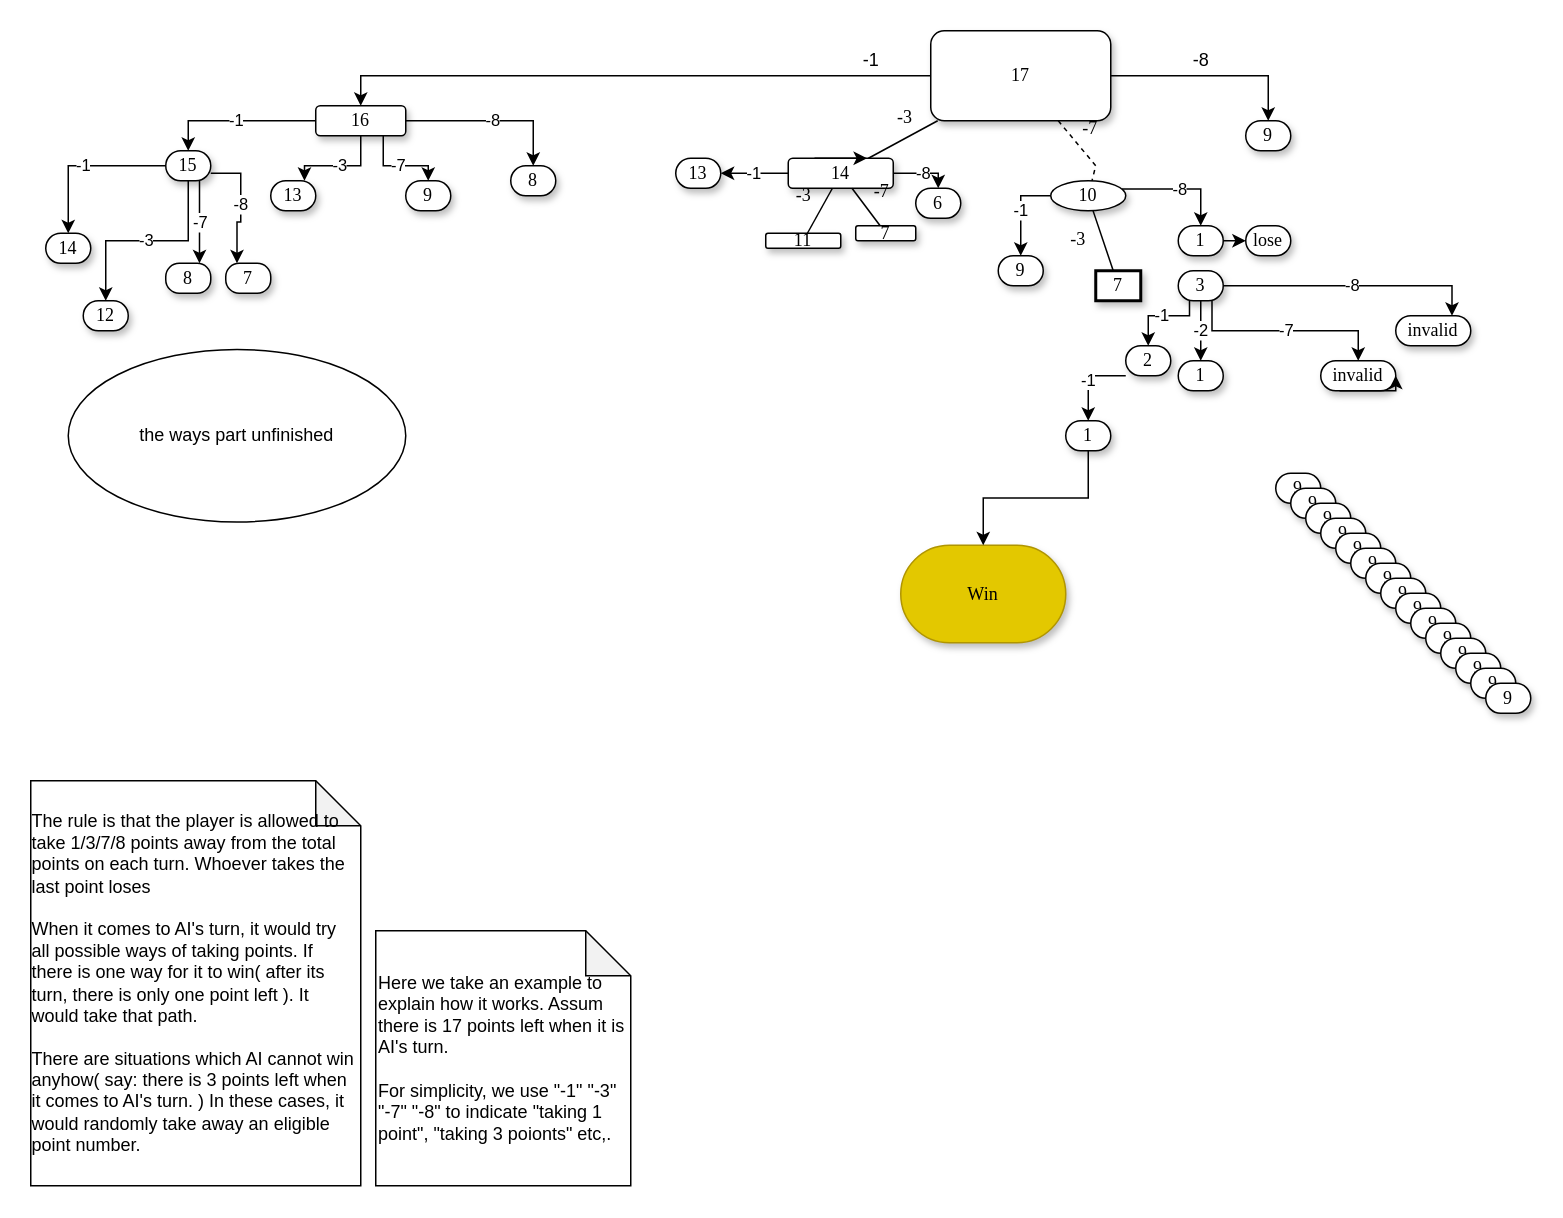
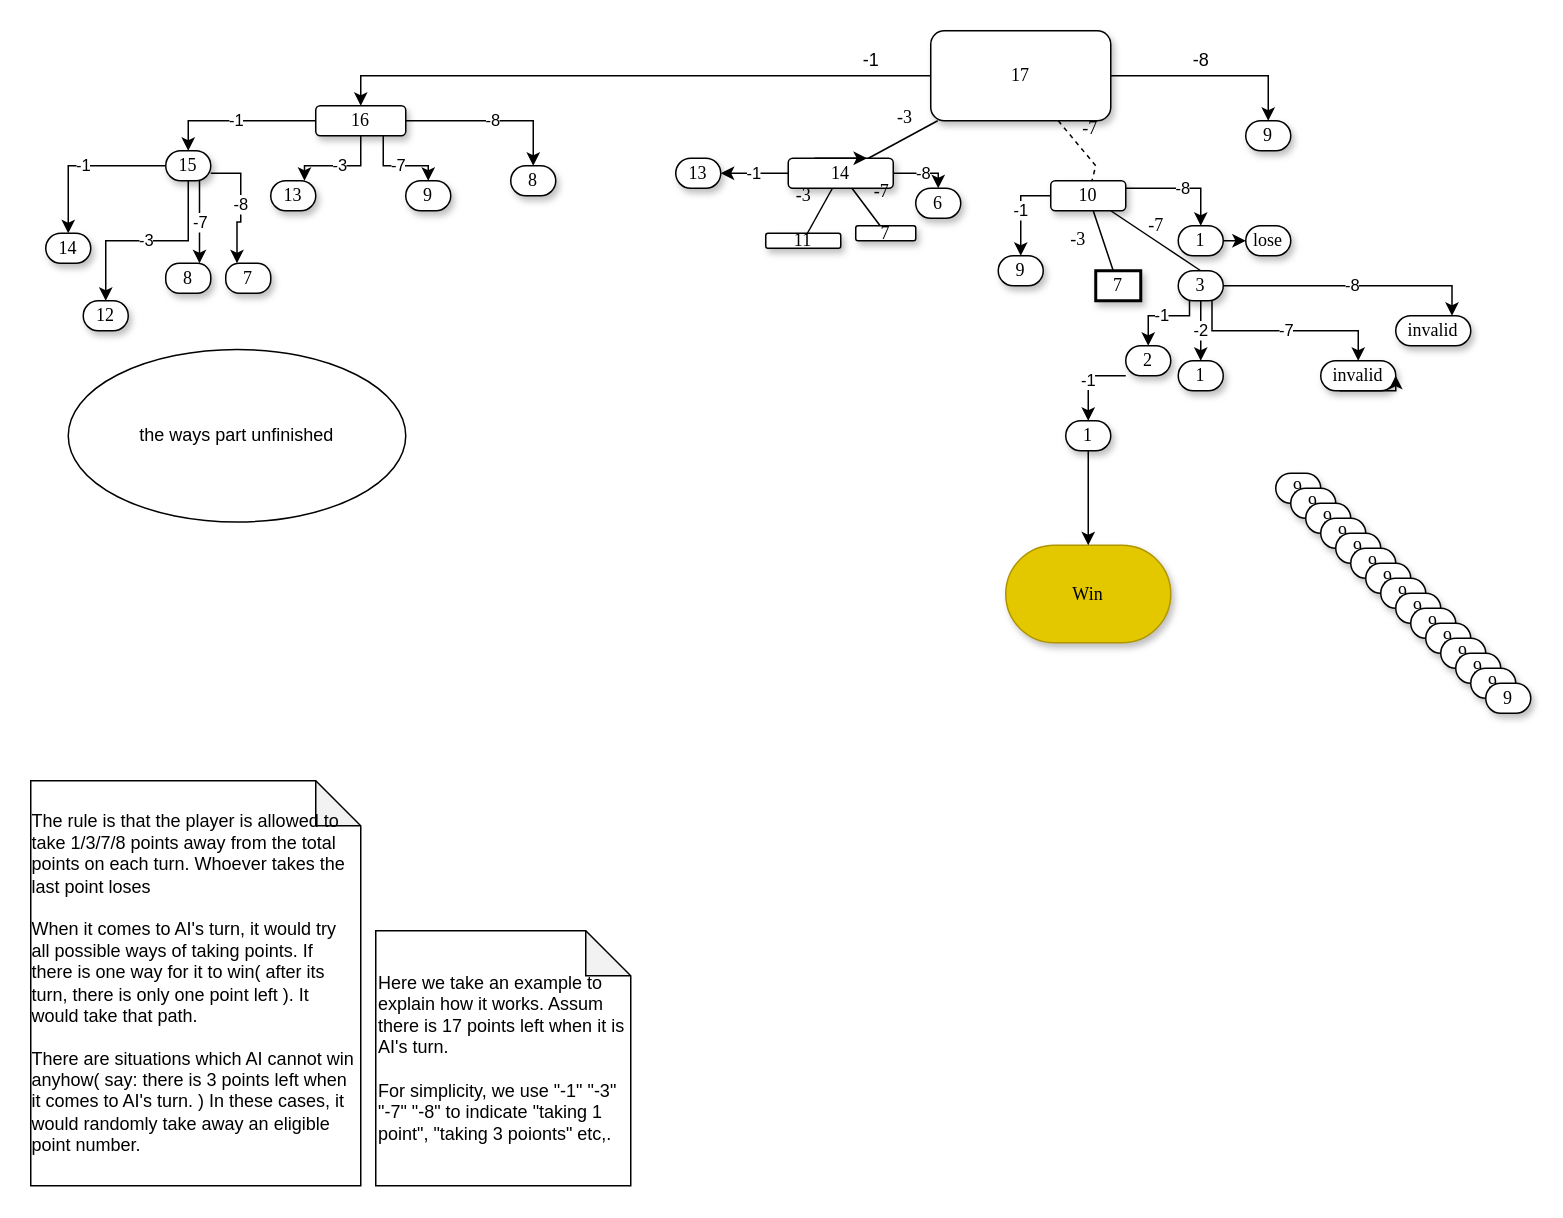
node "10": shape ellipse -> rounded rectangle
edge "10" -- "3": added, label "-7"
node "Win": moved (983, 594) -> (1088, 594)
